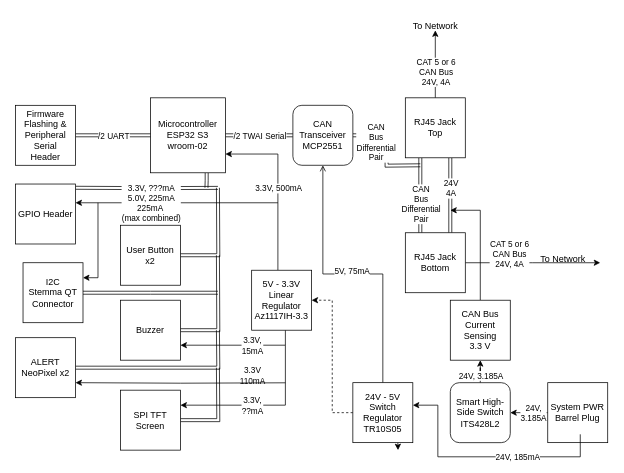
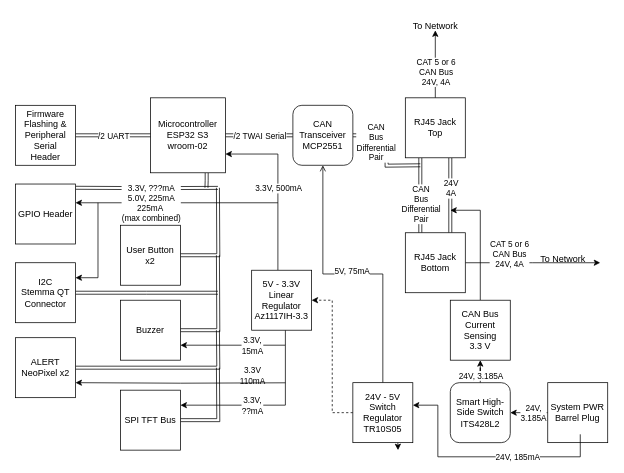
node "I2C Stemma QT Connector": moved (53, 293) -> (45, 293)
node "SPI TFT Screen": label "SPI TFT Screen" -> "SPI TFT Bus"
